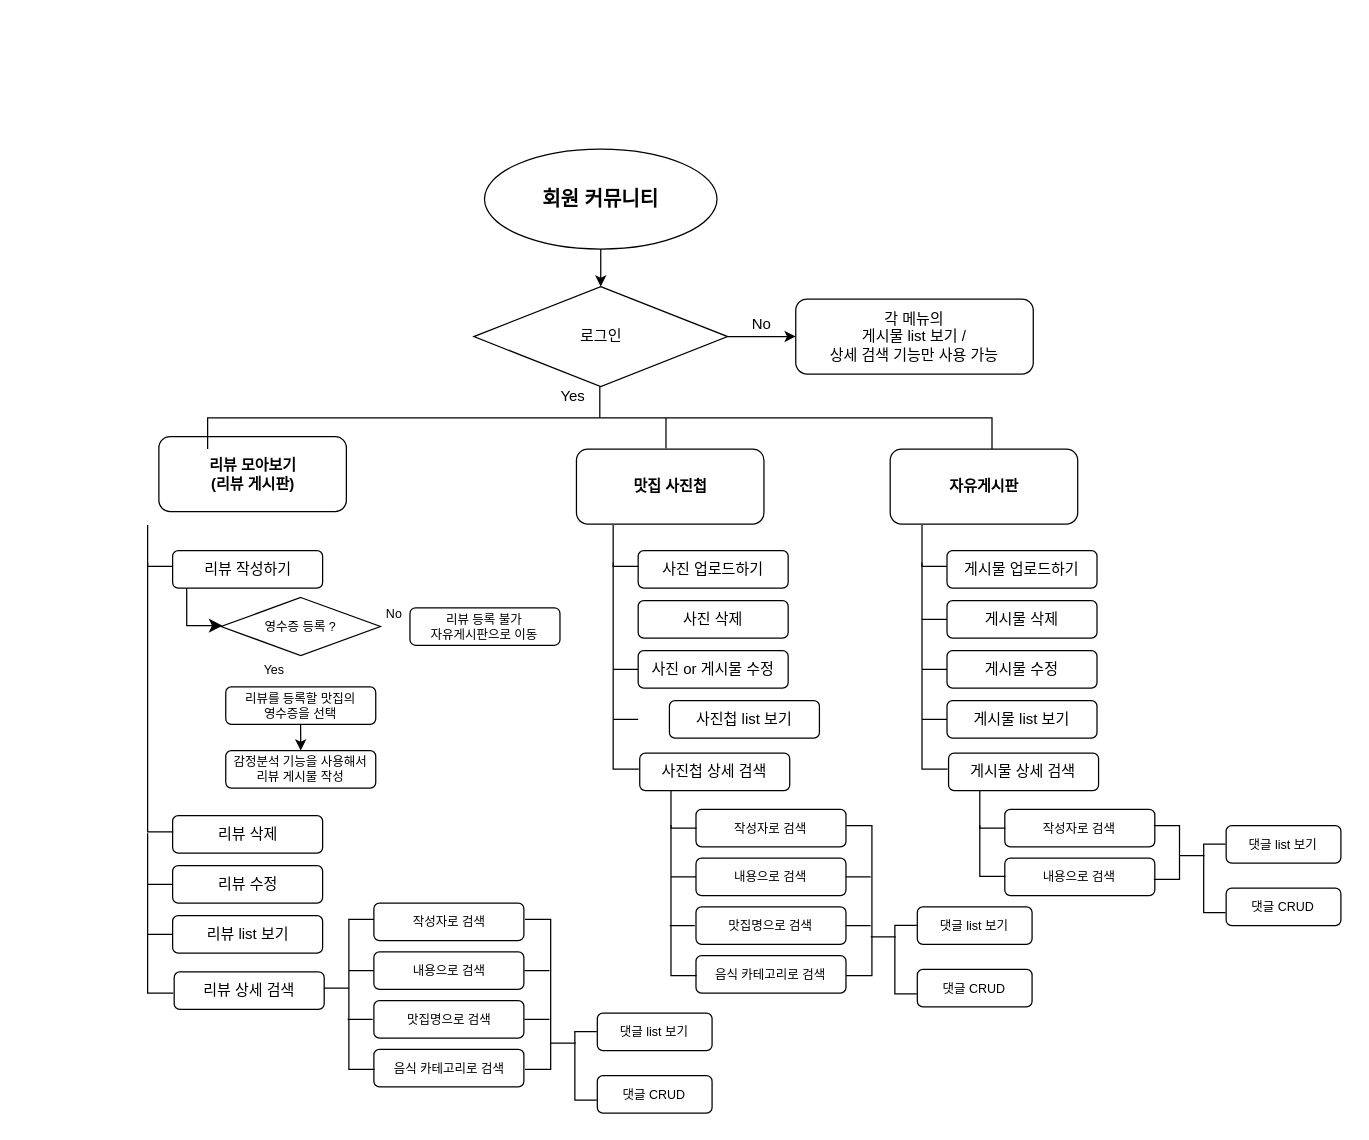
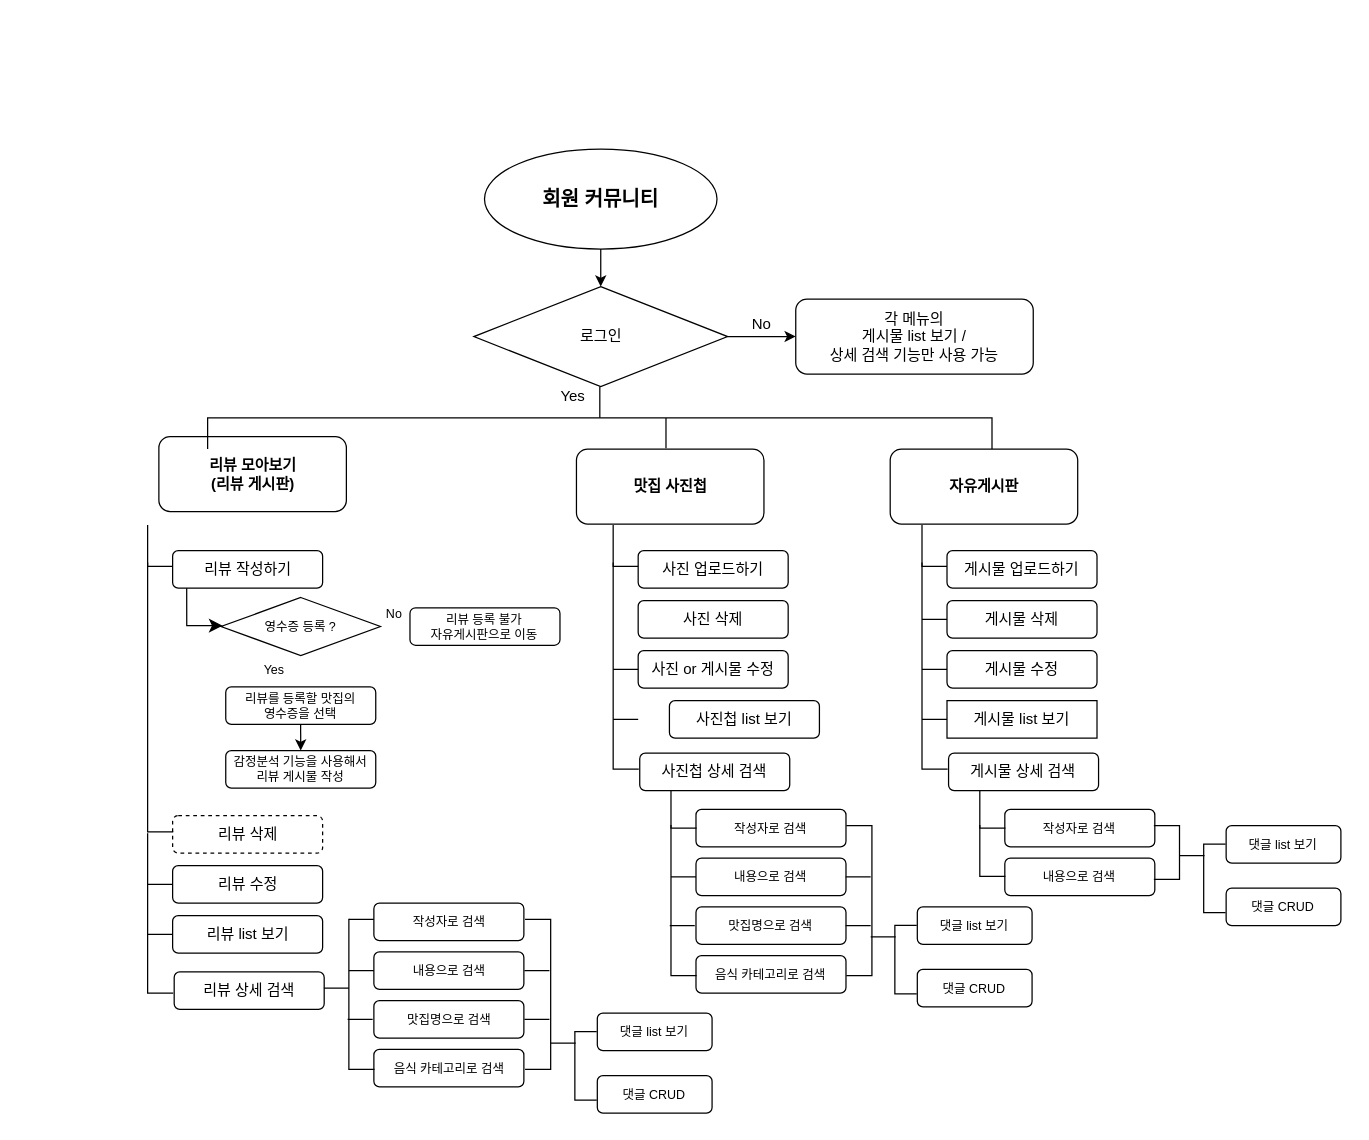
node "게시물 list 보기": shape rounded rectangle -> rectangle
node "리뷰 삭제": style solid -> dashed
